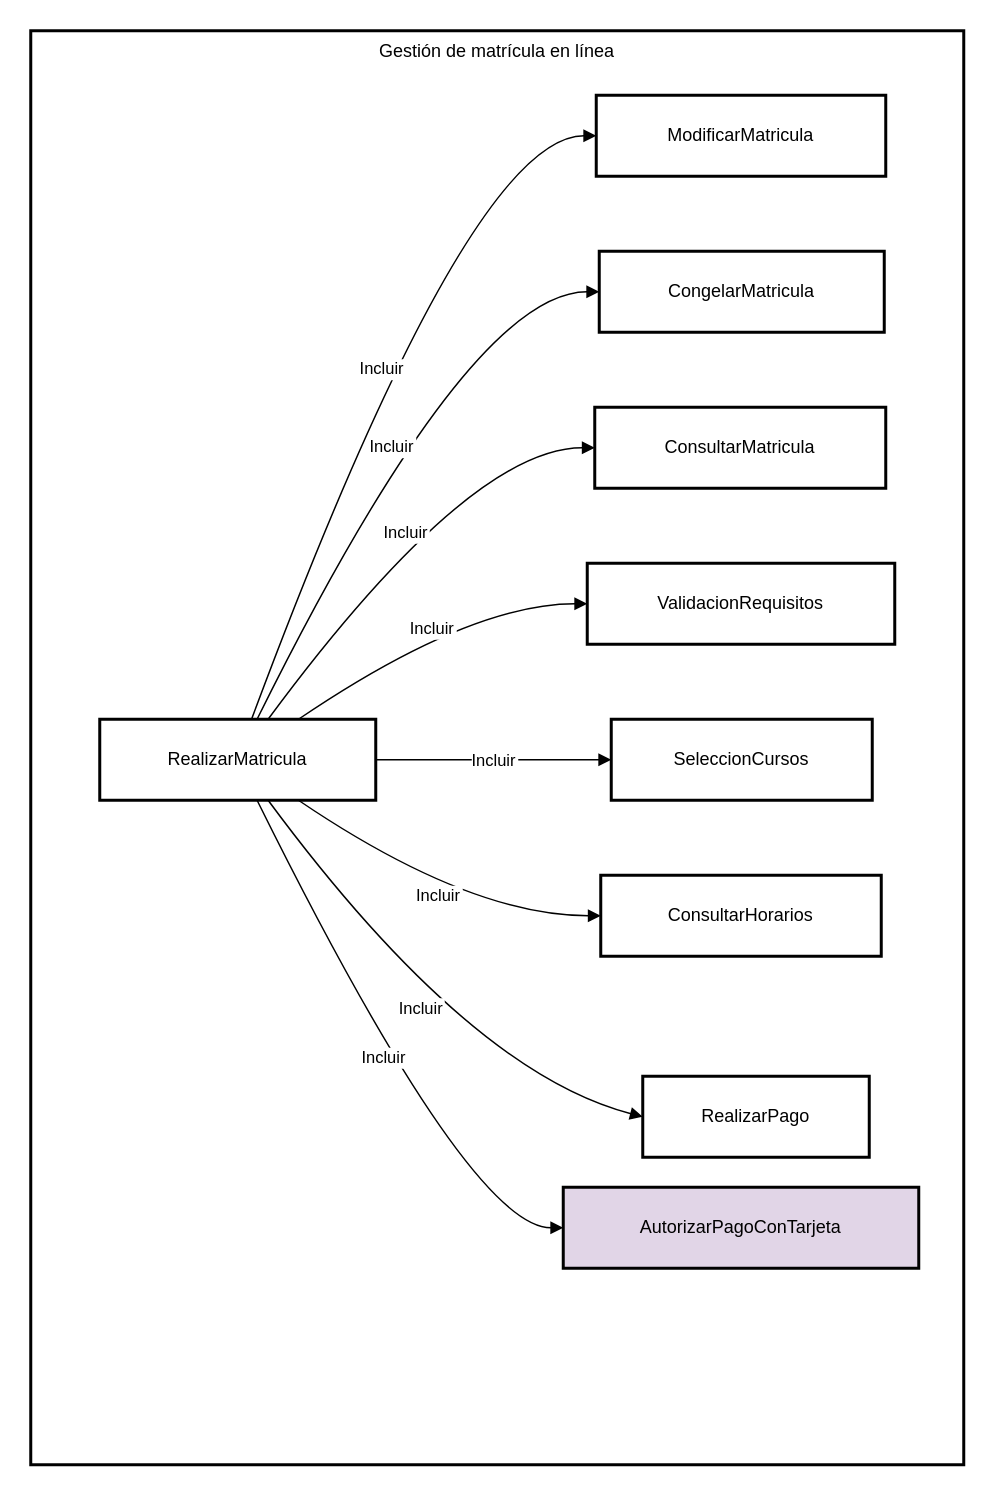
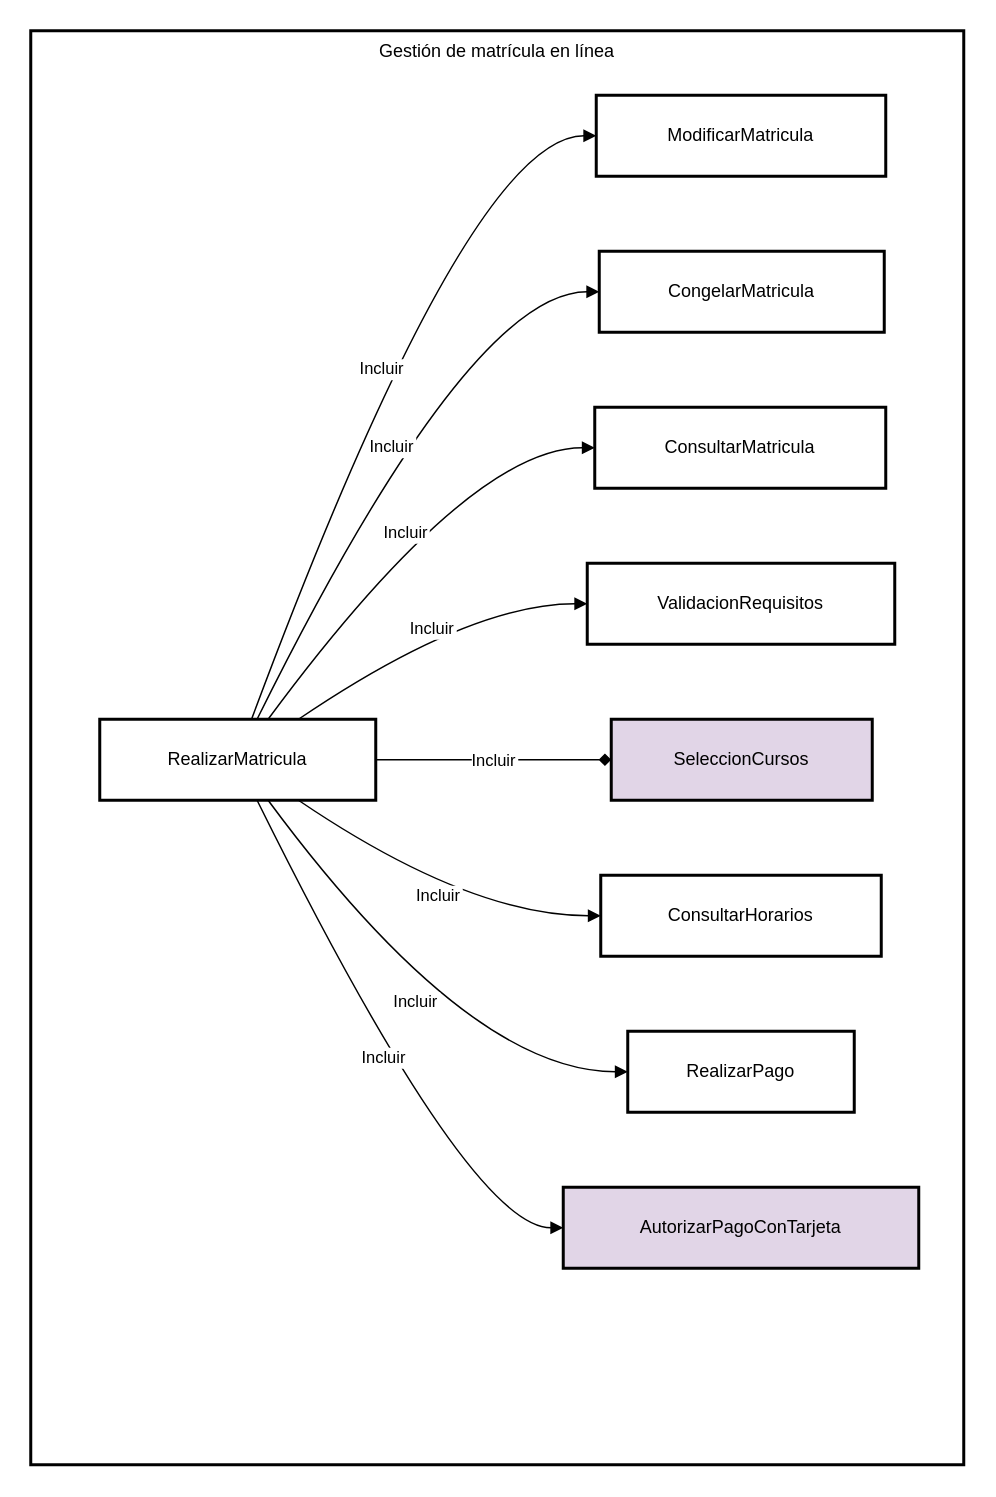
edge "RealizarMatricula" -> "SeleccionCursos": arrowhead block -> diamond
node "SeleccionCursos": fillcolor #ffffff -> #e1d5e7
node "RealizarPago": moved (756, 1117) -> (741, 1072)
